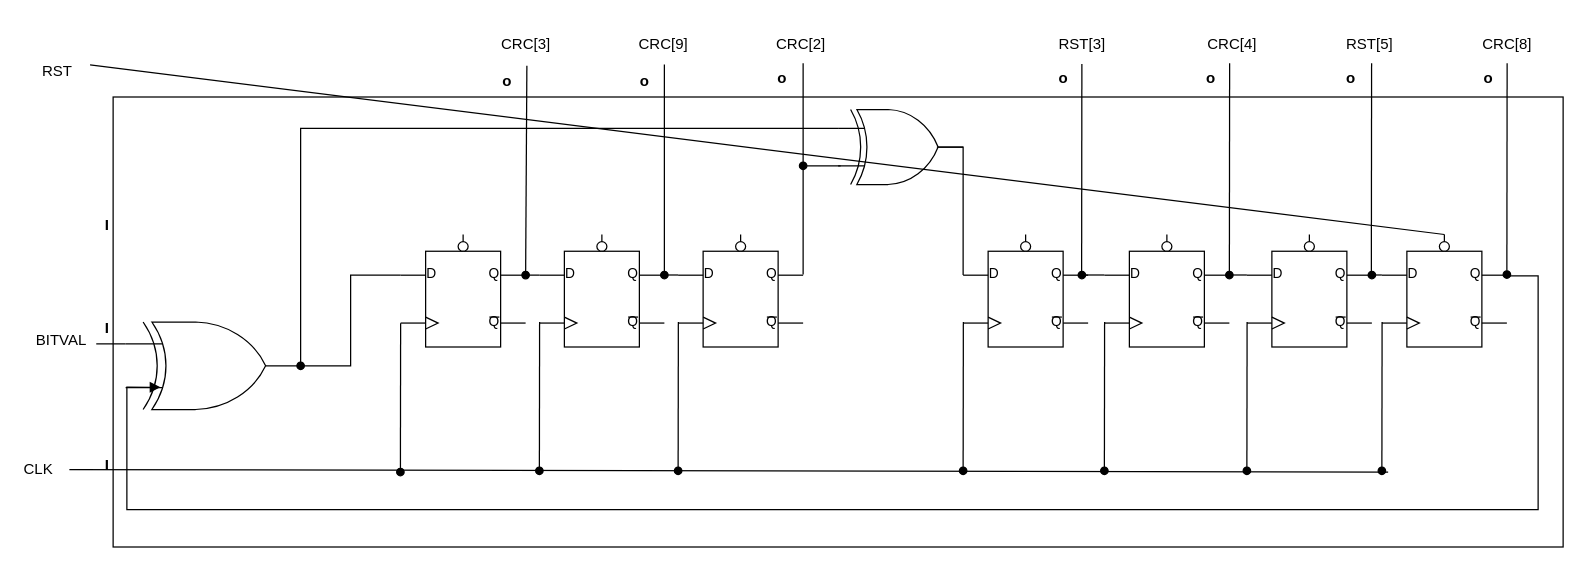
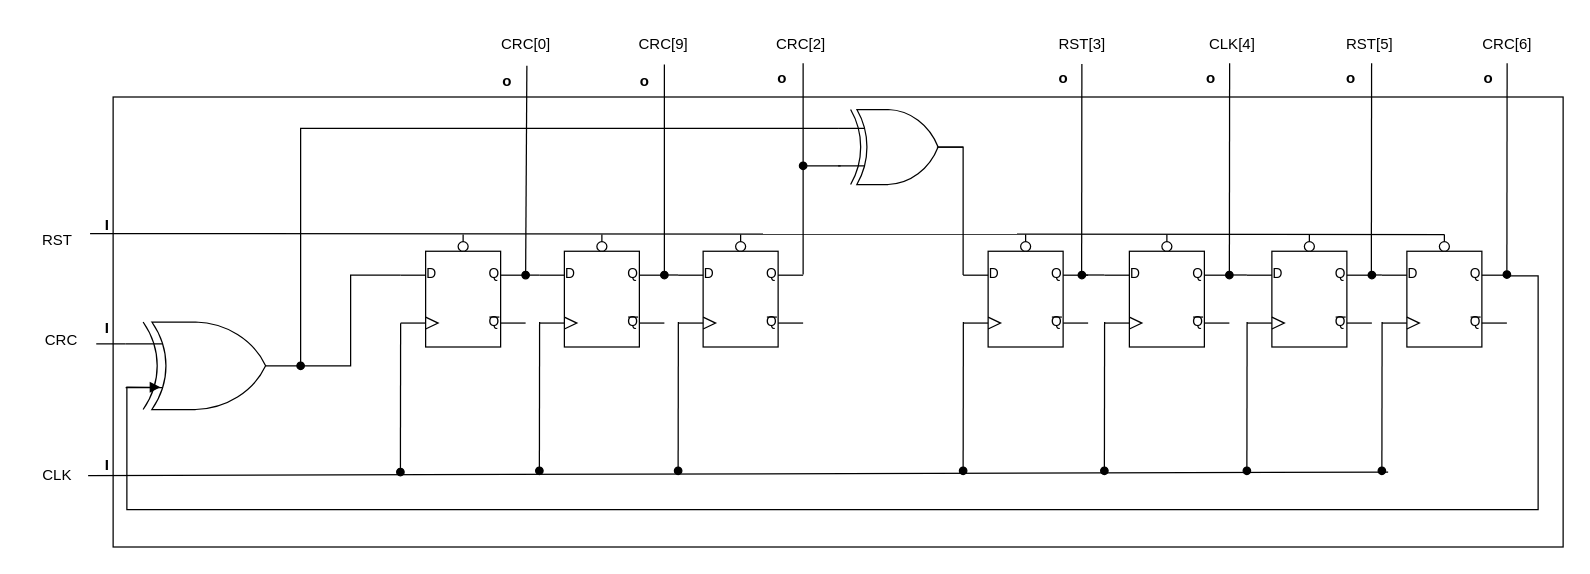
node "CRC[3]": label "CRC[3]" -> "CRC[0]"
node "CRC[4]": label "CRC[4]" -> "CLK[4]"
node "CRC[8]": label "CRC[8]" -> "CRC[6]"
node "RST": moved (57, 72) -> (57, 241)
node "BITVAL": label "BITVAL" -> "CRC"
node "CLK": moved (38, 469) -> (57, 476)
